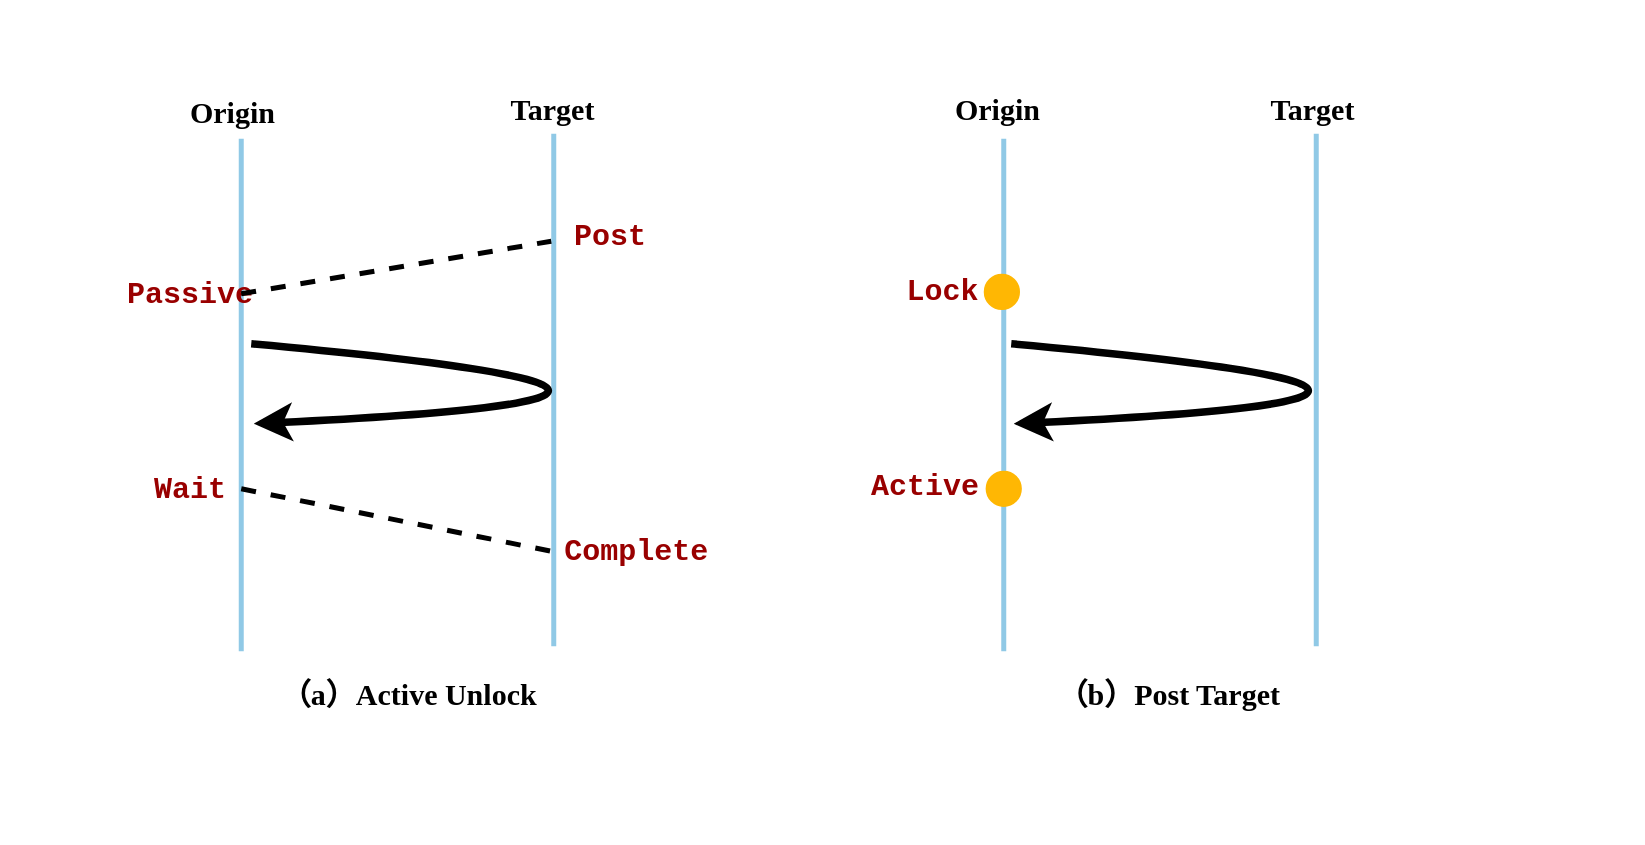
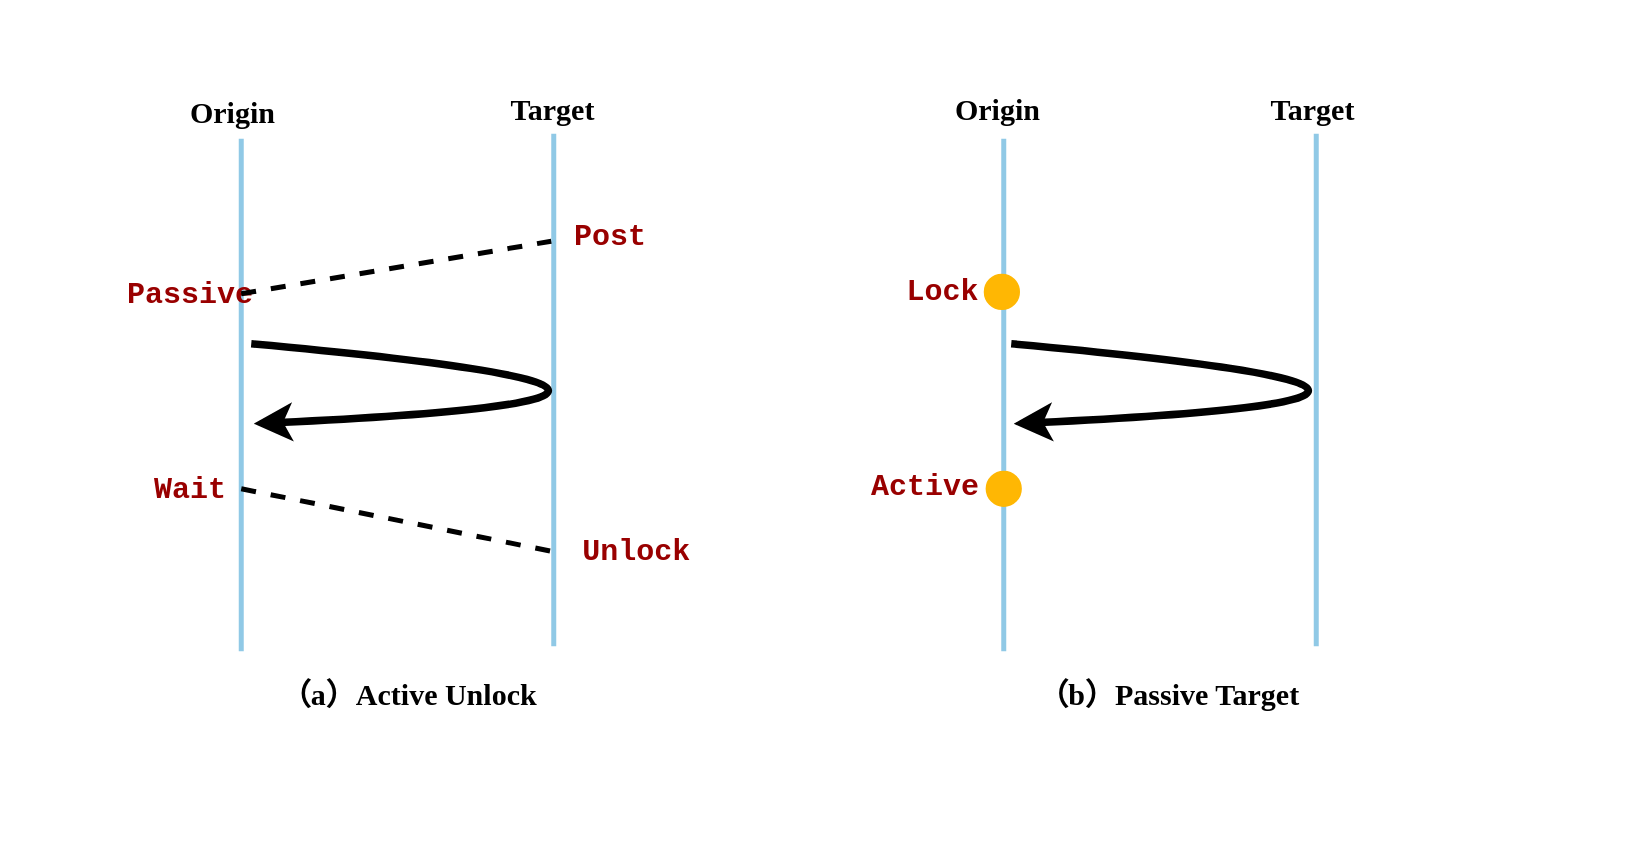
node "Complete": label "Complete" -> "Unlock"
node "（b）Post Target": label "（b）Post Target" -> "（b）Passive Target"
